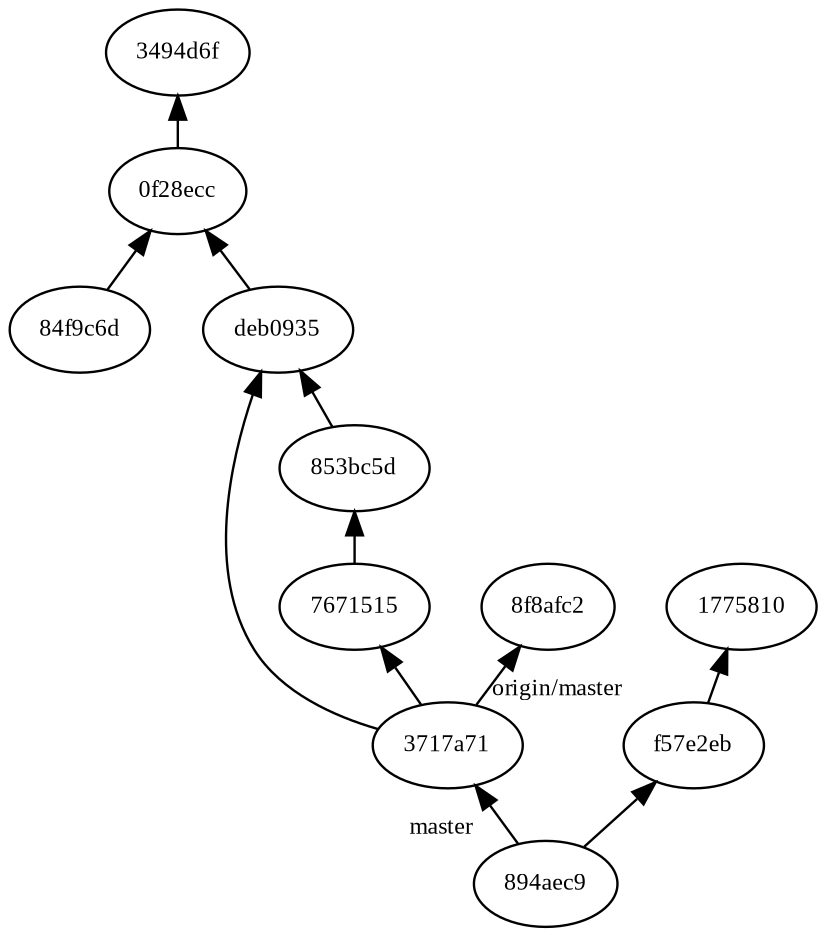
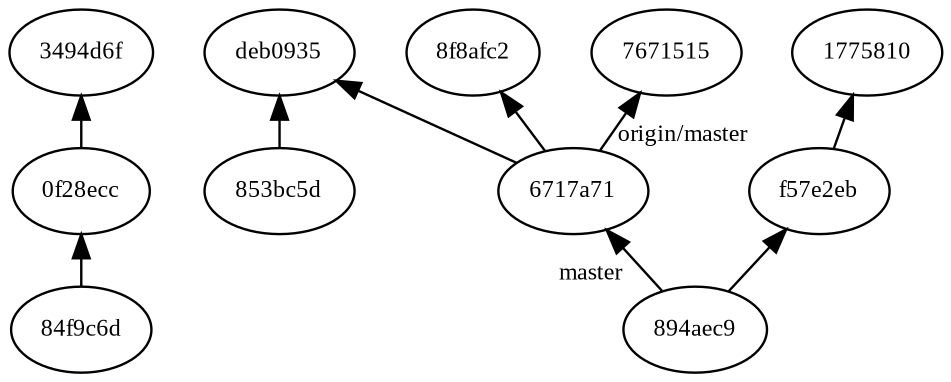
edge "deb0935" -> "0f28ecc": removed
edge "7671515" -> "853bc5d": removed
node "3717a71": label "3717a71" -> "6717a71"
